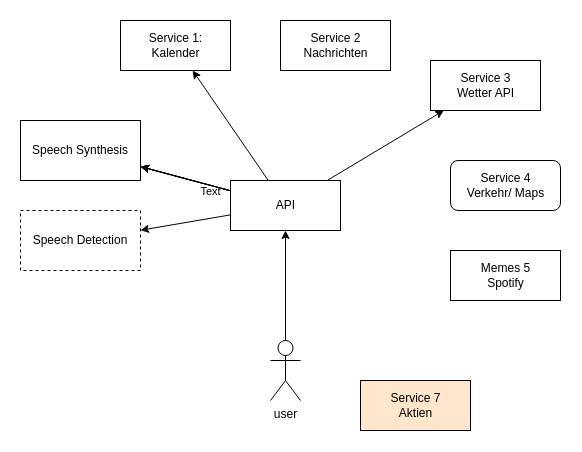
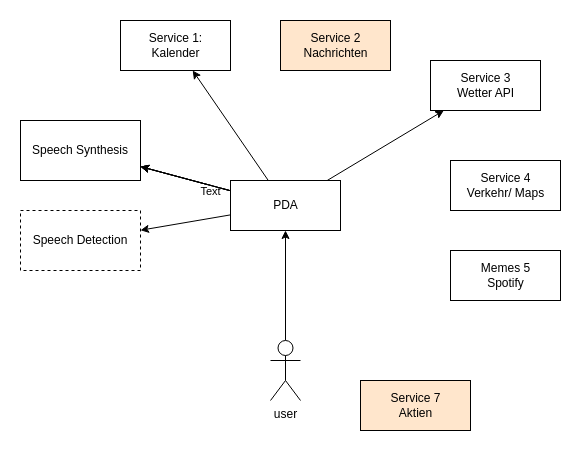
node "Service 2 Nachrichten": fillcolor #ffffff -> #ffe6cc
node "Service 4 Verkehr/ Maps": shape rounded rectangle -> rectangle
node "API": label "API" -> "PDA"
